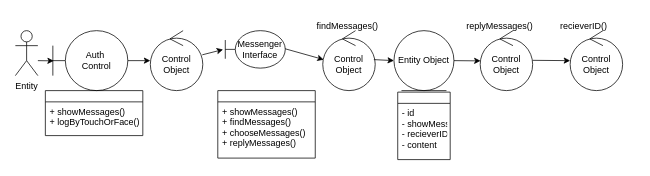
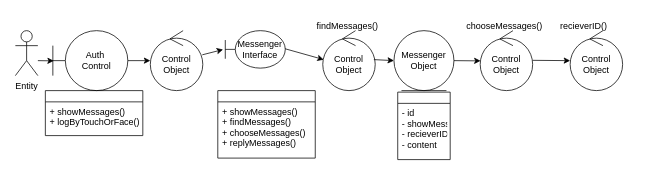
node "replyMessages()": label "replyMessages()" -> "chooseMessages()"
node "Entity Object": label "Entity Object" -> "Messenger Object"
